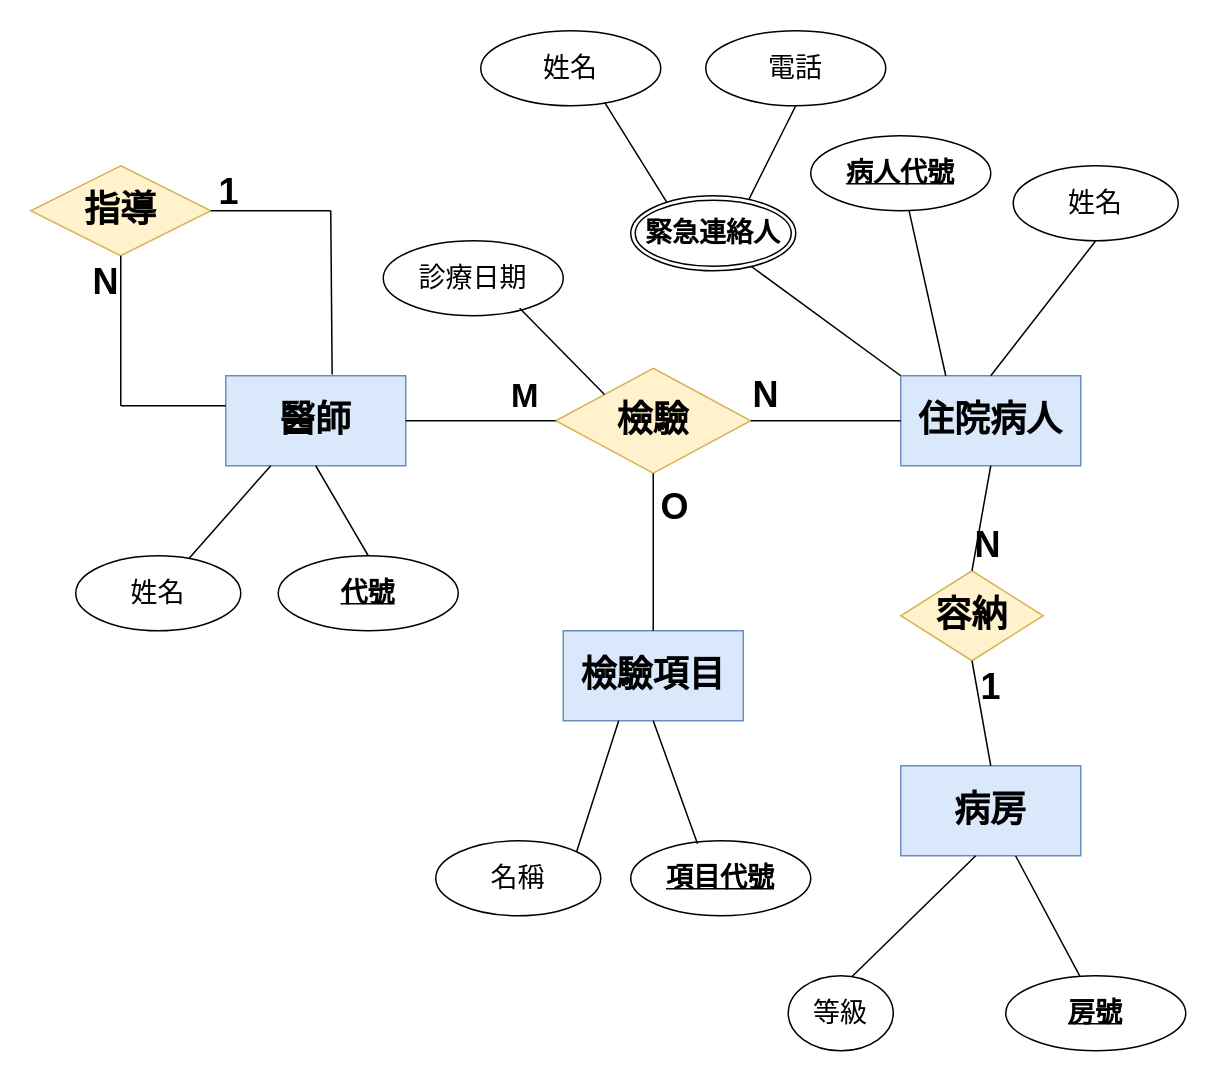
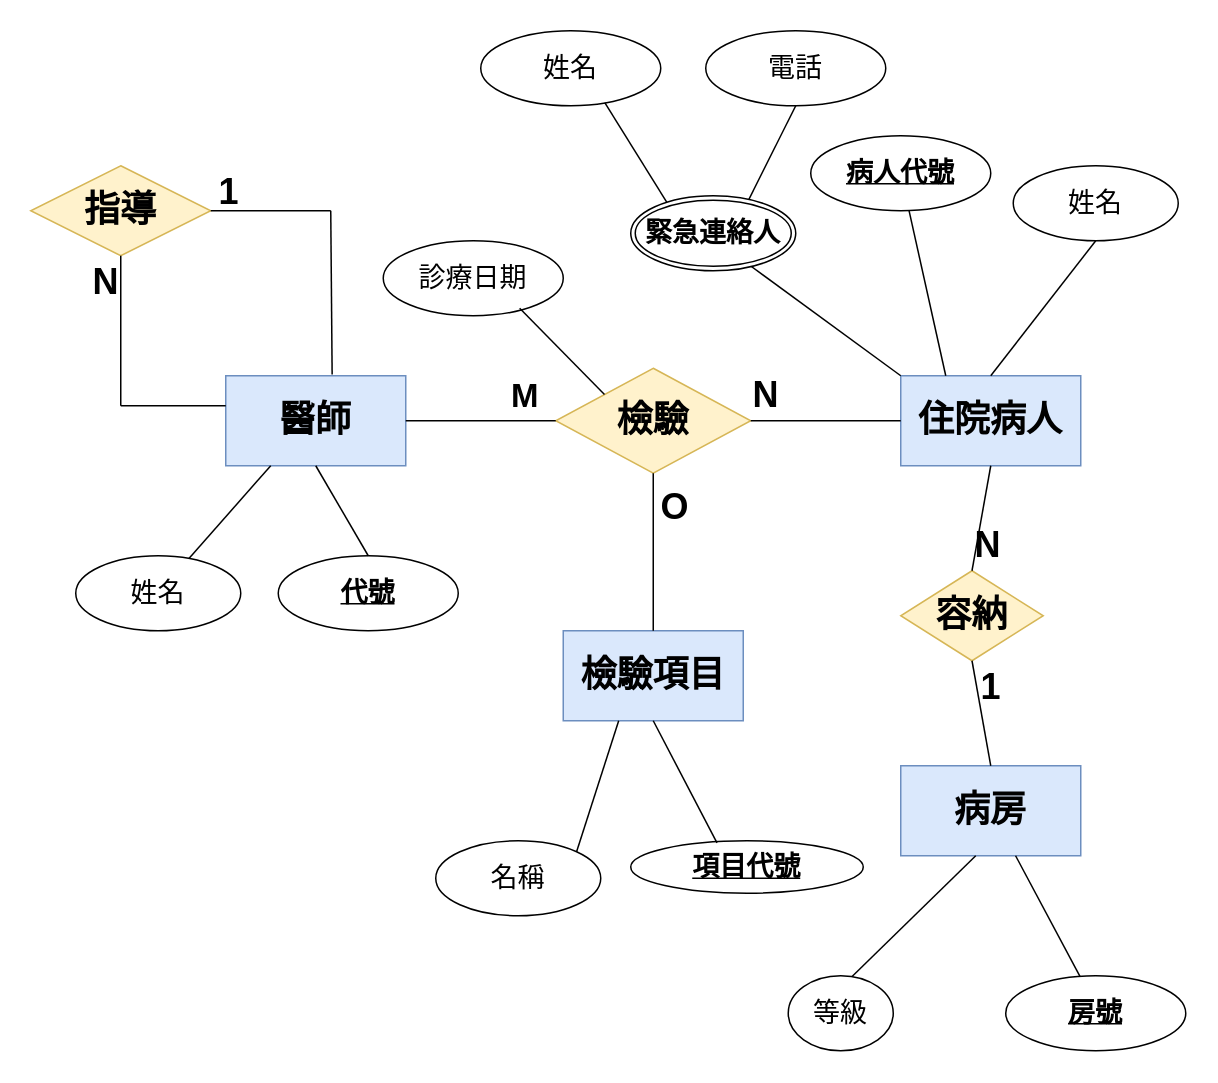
node "項目代號": size 180x75 -> 233x53
